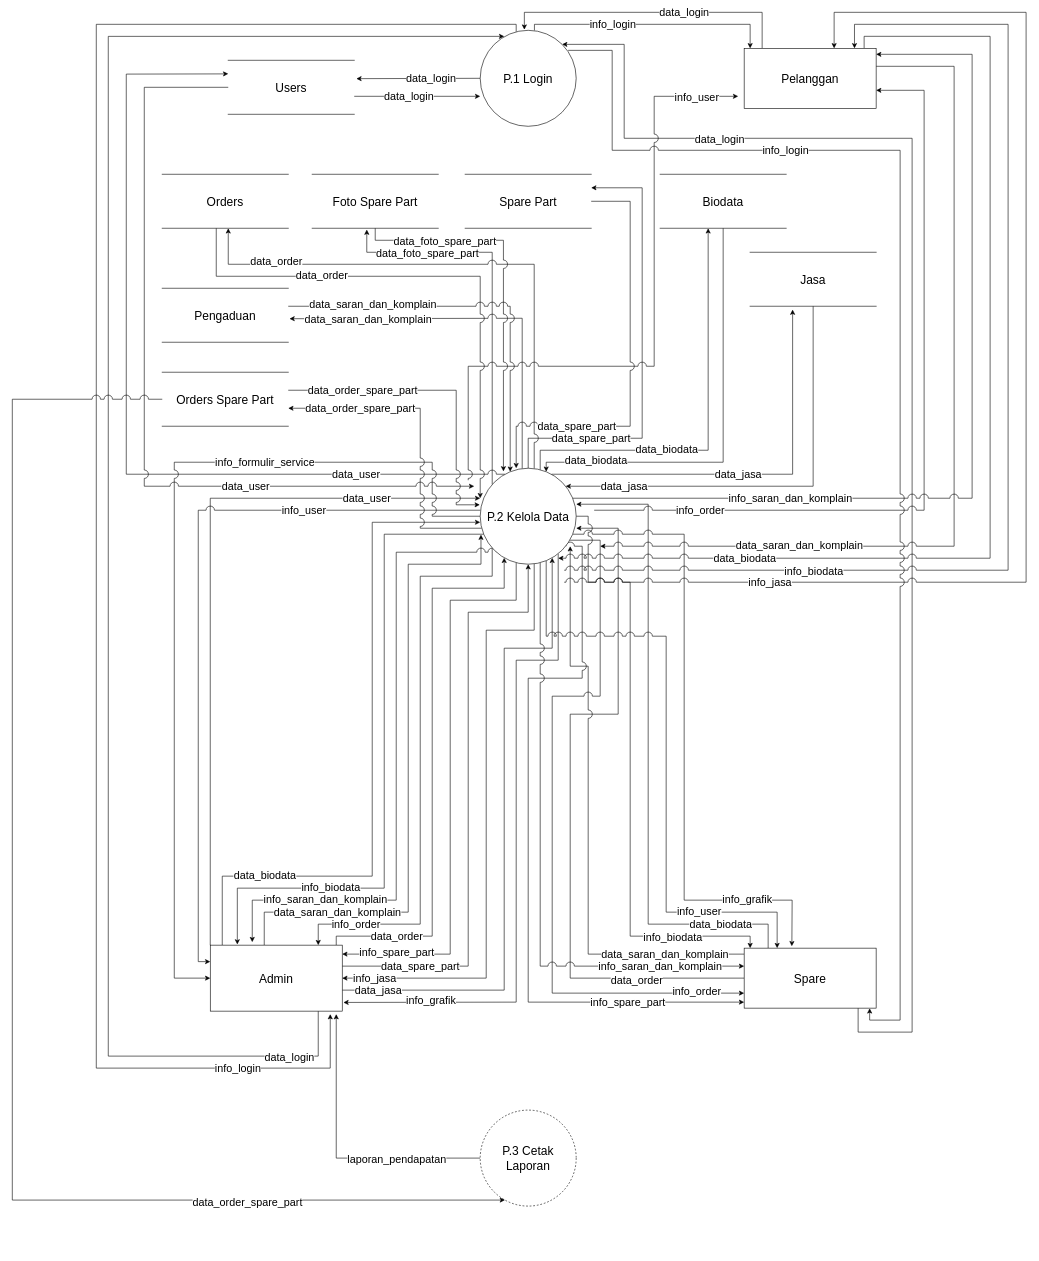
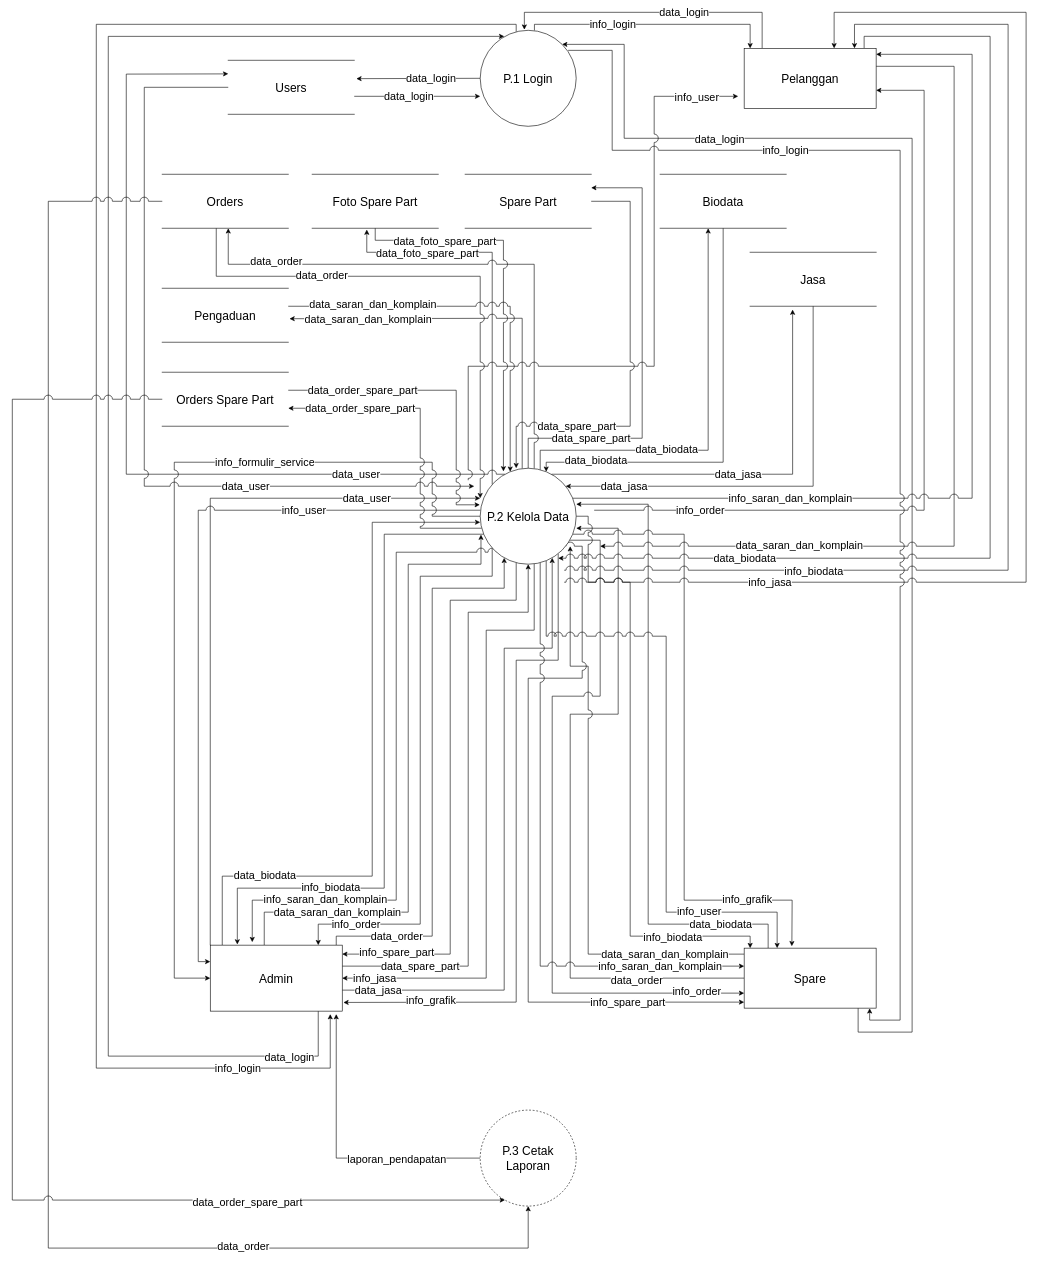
edge "Orders" -> "P.3 Cetak Laporan": added, label "data_order"
